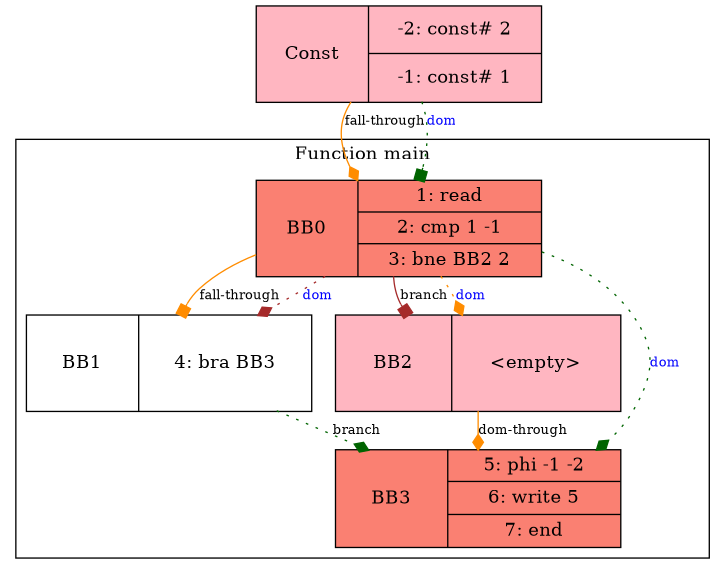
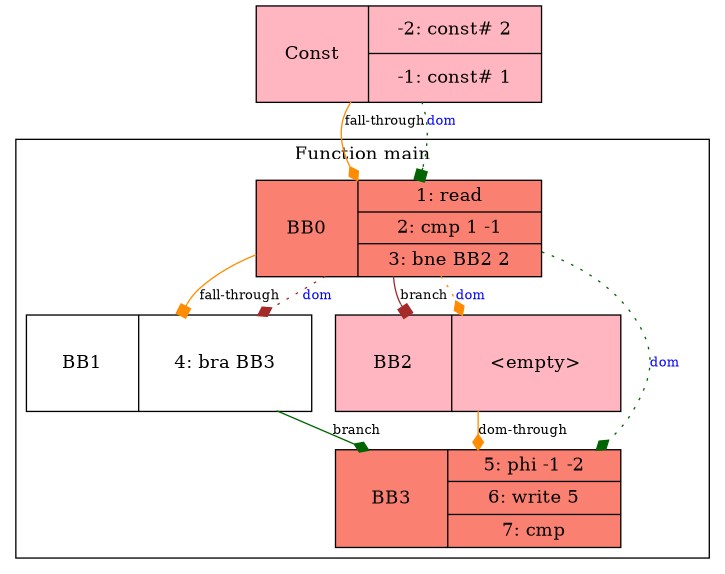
edge "BB1" -> "BB3": style dotted -> solid
node "BB3": text "7: end" -> "7: cmp"
